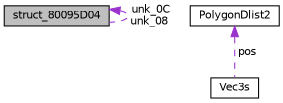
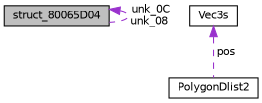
node "struct_80095D04": label "struct_80095D04" -> "struct_80065D04"
edge "Vec3s" -> "PolygonDlist2": reversed
